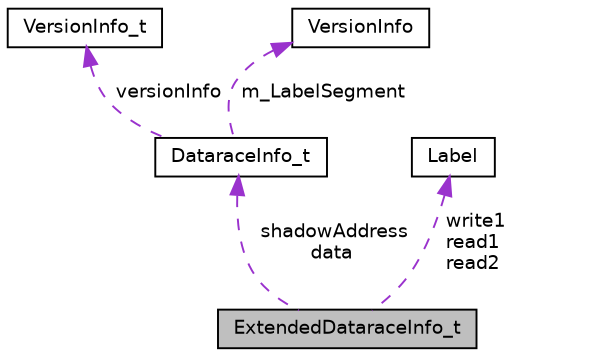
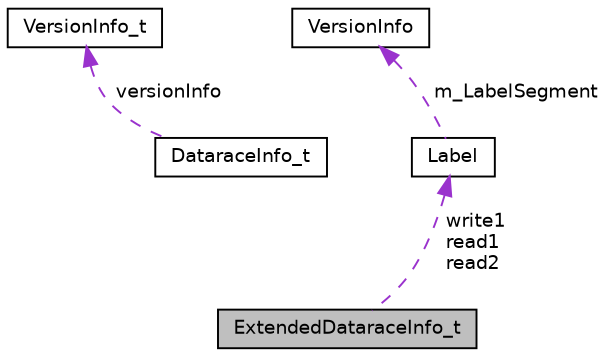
edge "DataraceInfo_t" -> "VersionInfo": now "Label" -> "VersionInfo"
edge "ExtendedDataraceInfo_t" -> "DataraceInfo_t": removed, label "shadowAddress data"
